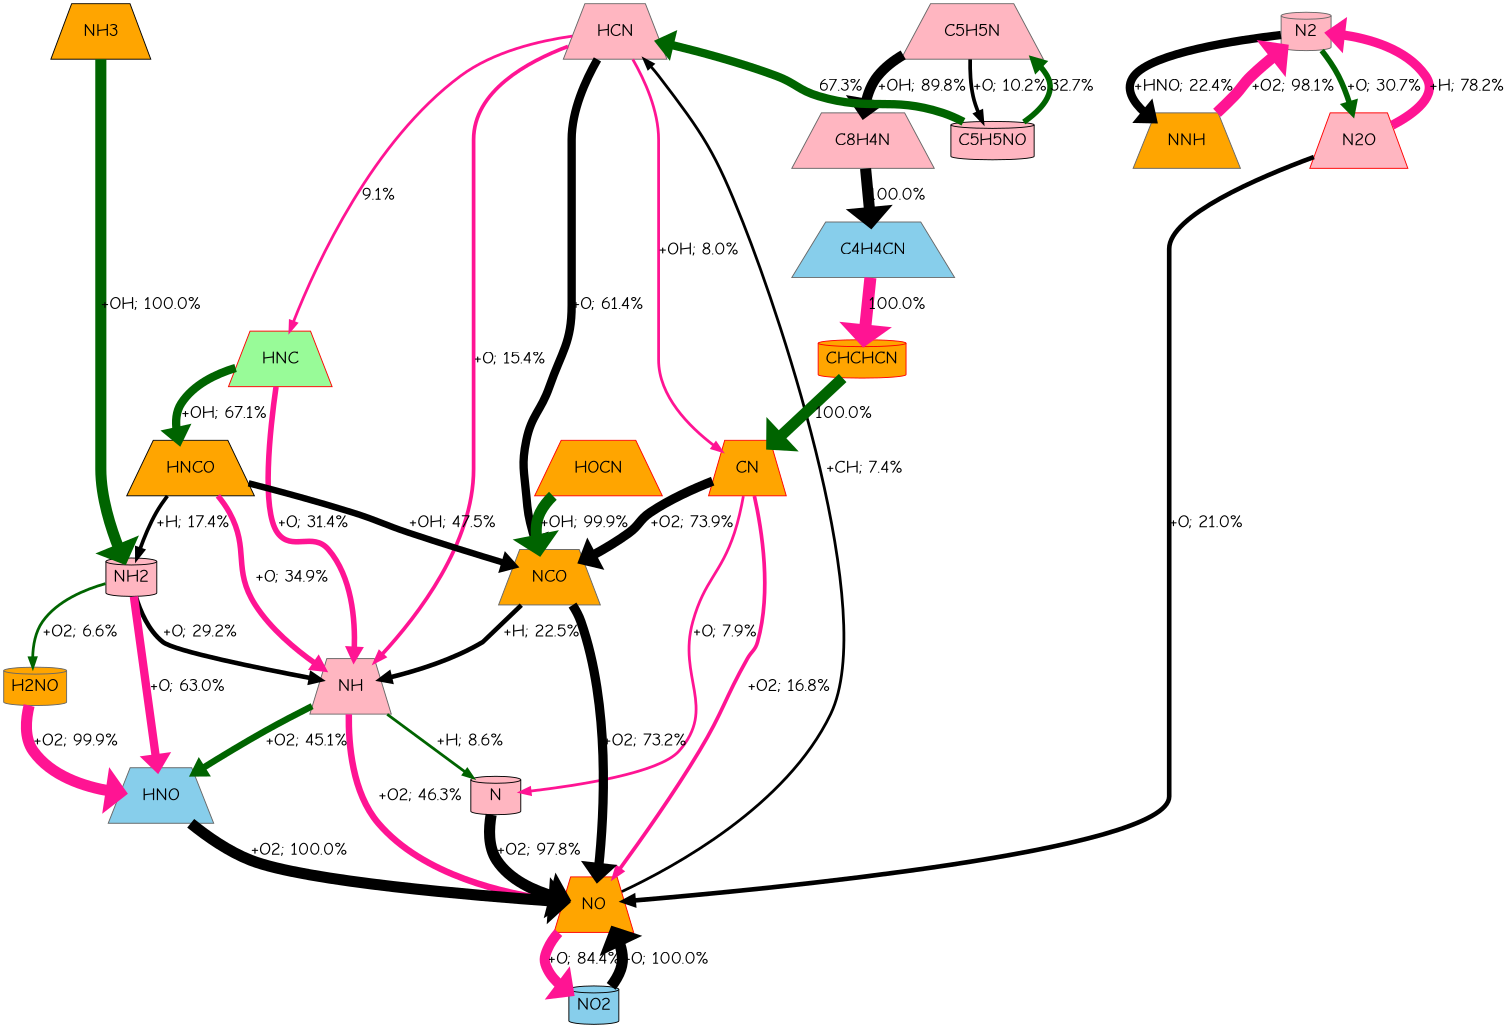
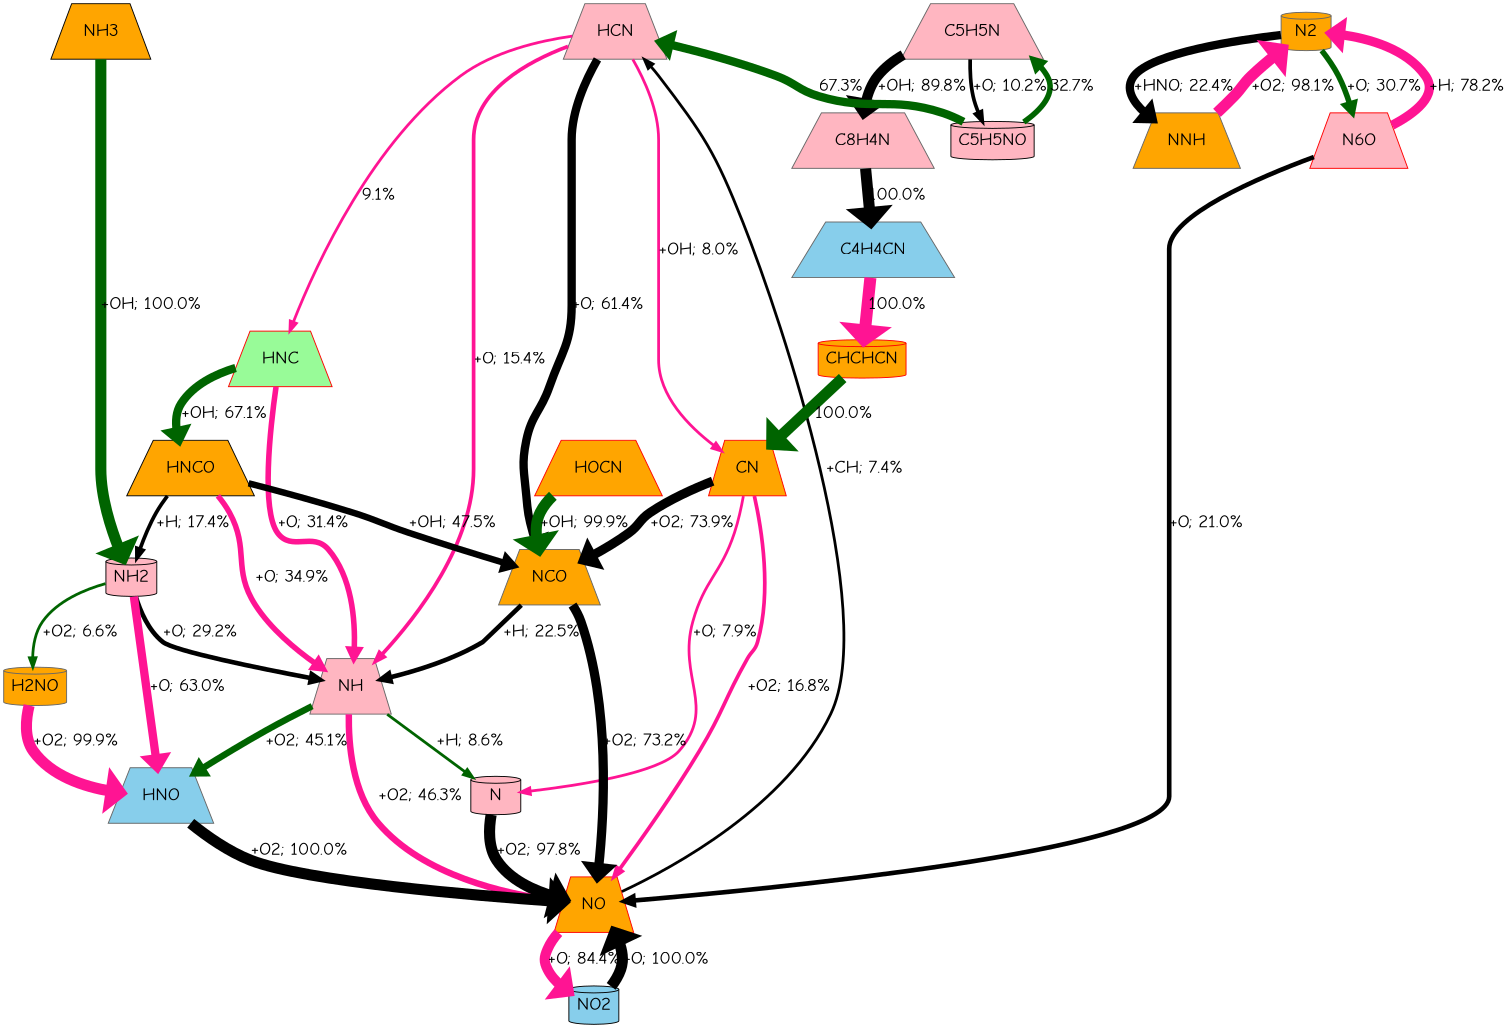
node "N2": fillcolor lightpink -> orange
node "N2O": label "N2O" -> "N6O"
